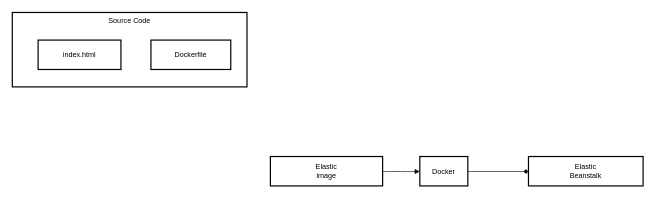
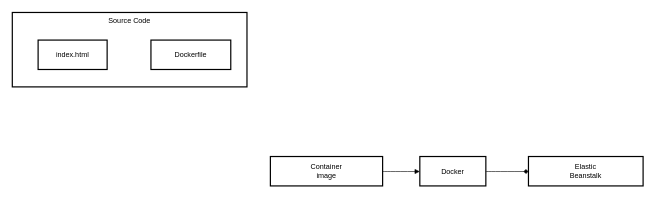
node "index.html": size 83x29 -> 69x29
node "Elastic image": label "Elastic image" -> "Container image"
node "Docker": size 48x29 -> 66x29
